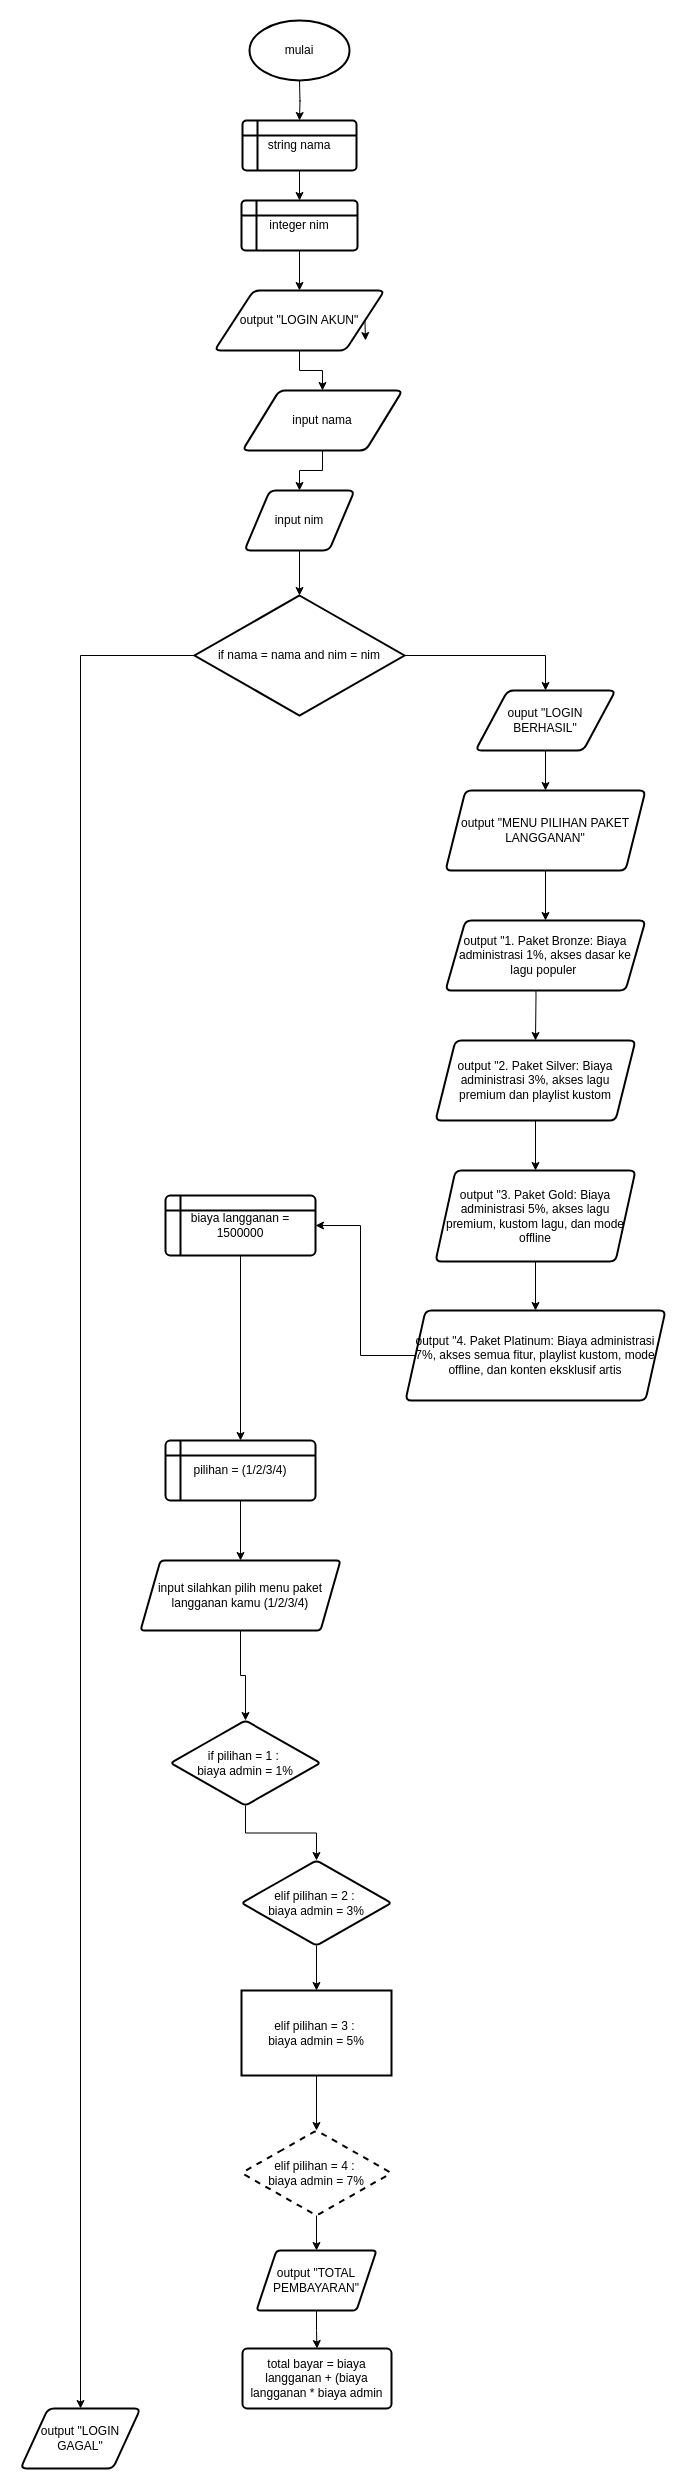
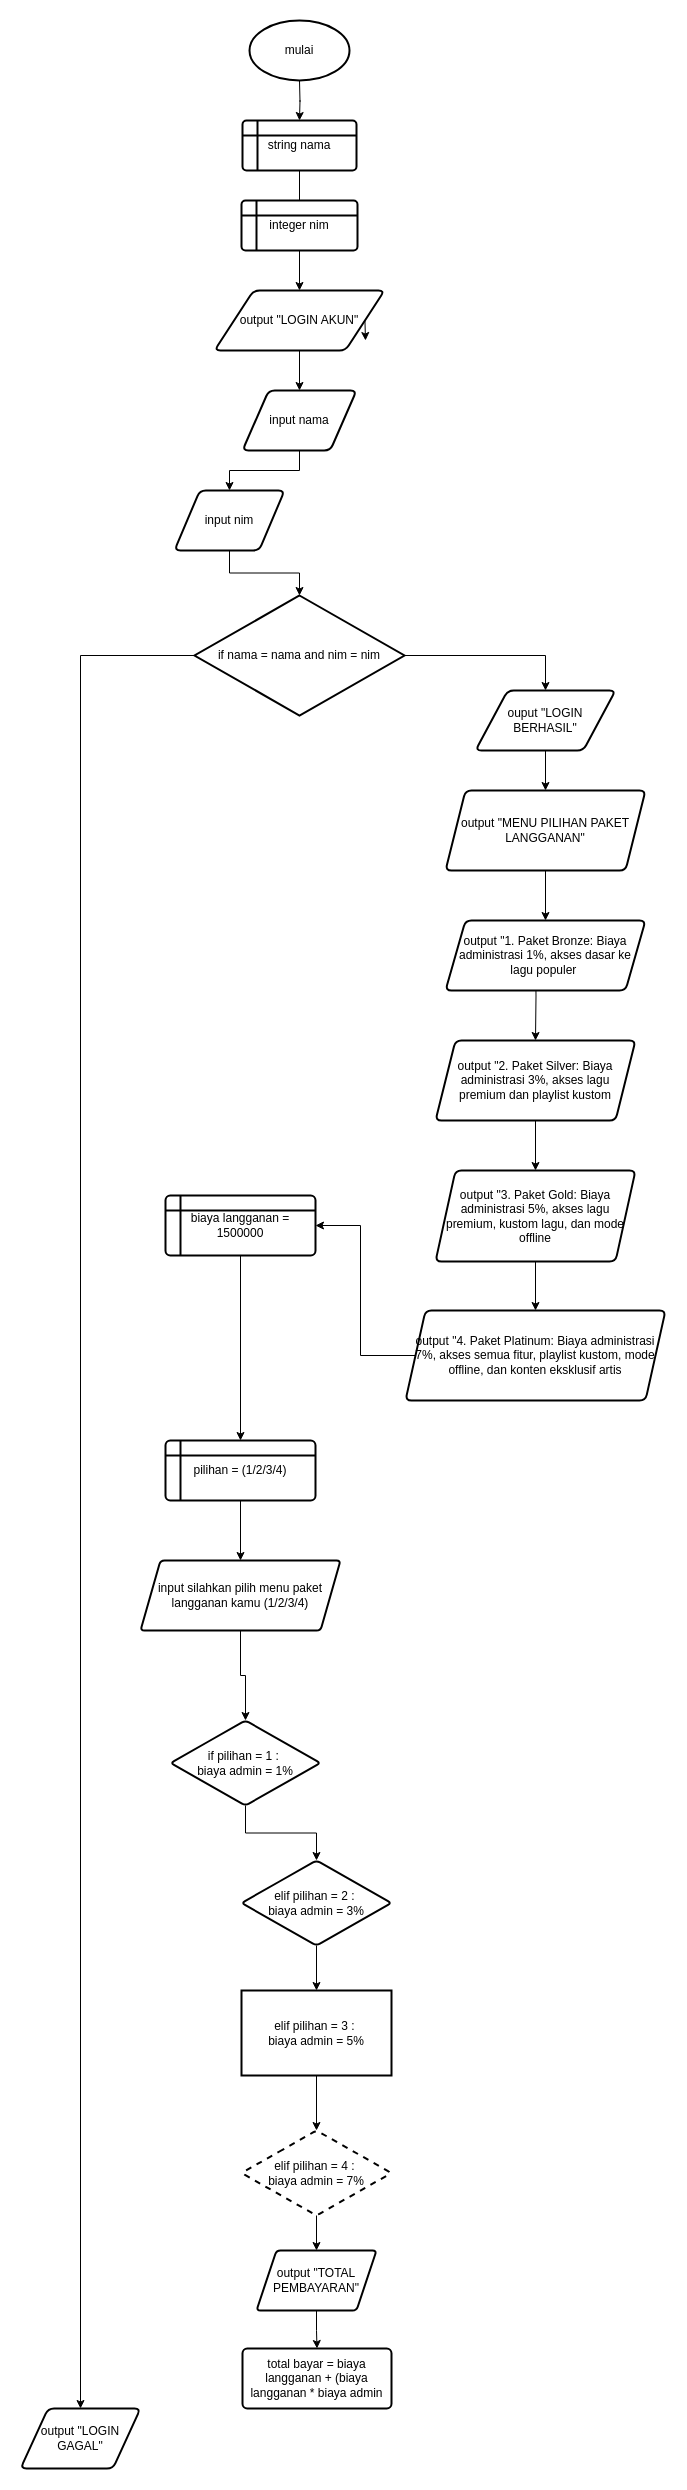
edge "string nama" -> "integer nim": arrowhead classic -> none
node "input nama": size 160x60 -> 114x60
node "input nim": moved (300, 521) -> (230, 521)
